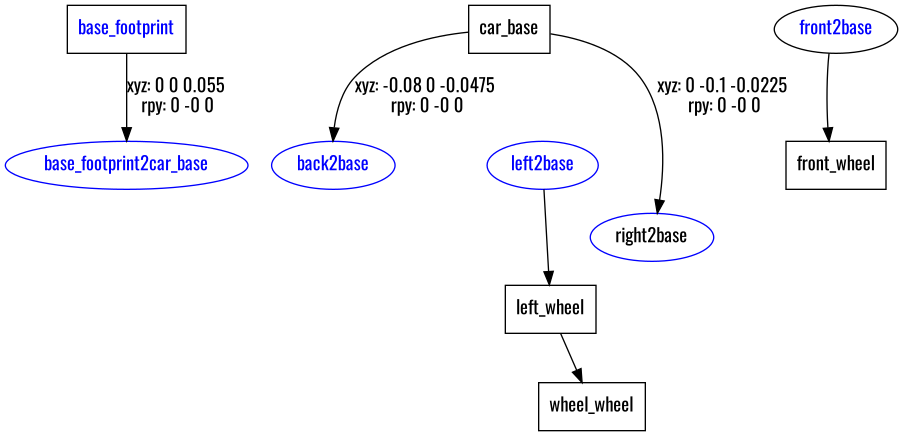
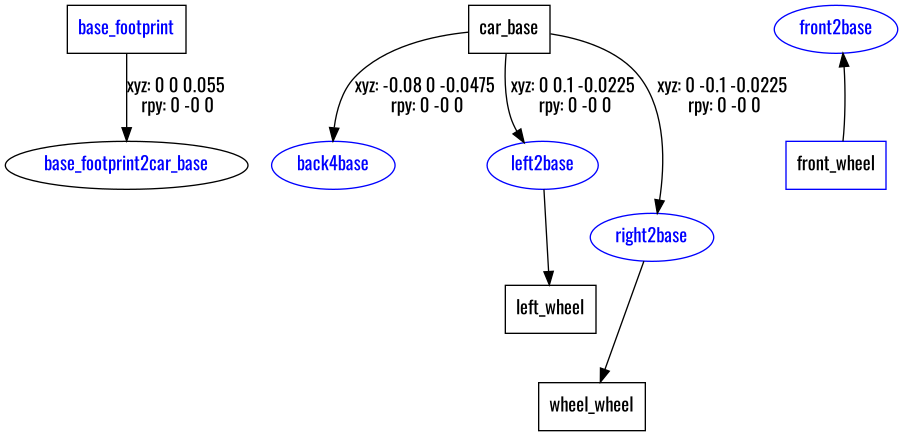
node "front2base": color black -> blue
edge "front2base" -> "front_wheel": reversed
edge "car_base" -> "left2base": added, label "xyz: 0 0.1 -0.0225 rpy: 0 -0 0"
node "base_footprint2car_base": color blue -> black
node "back2base": label "back2base" -> "back4base"
node "front_wheel": color black -> blue
node "right2base": fontcolor black -> blue
edge "left_wheel" -> "wheel_wheel": now "right2base" -> "wheel_wheel"
